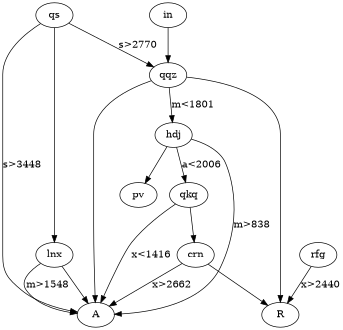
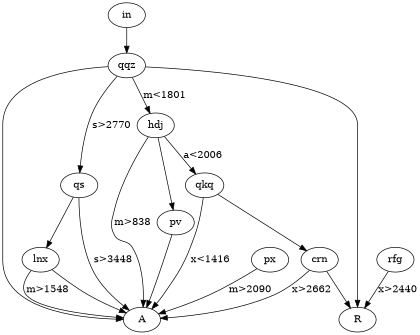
edge "qs" -> "qqz": reversed
node "px": added
edge "pv" -> "A": added
